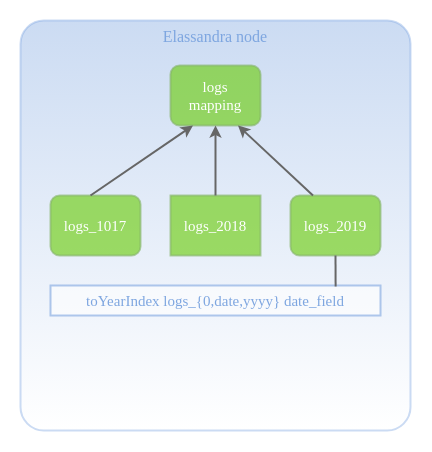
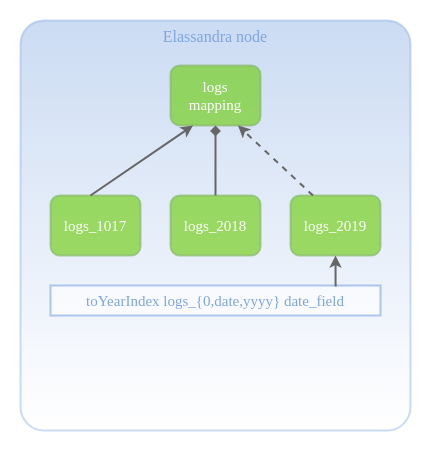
edge "logs_2018" -> "logs mapping": arrowhead classic -> diamond
edge "logs_2019" -> "logs mapping": style solid -> dashed
node "logs_2018": shape rectangle -> rounded rectangle
edge "logs_2019" -- "toYearIndex logs_{0,date,yyyy} date_field": arrowhead none -> classic
